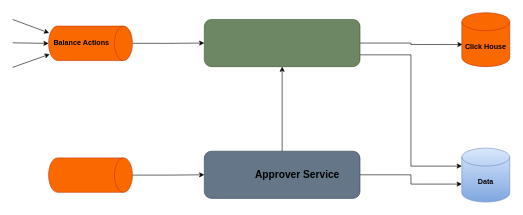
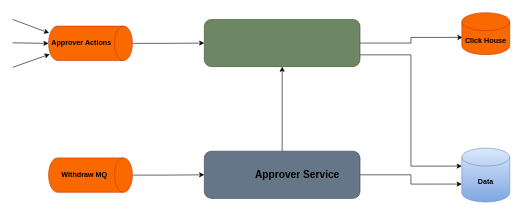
node "Click House": size 48x54 -> 48x42
node "Balance Actions": label "Balance Actions" -> "Approver Actions"
node "Withdraw MQ": added
